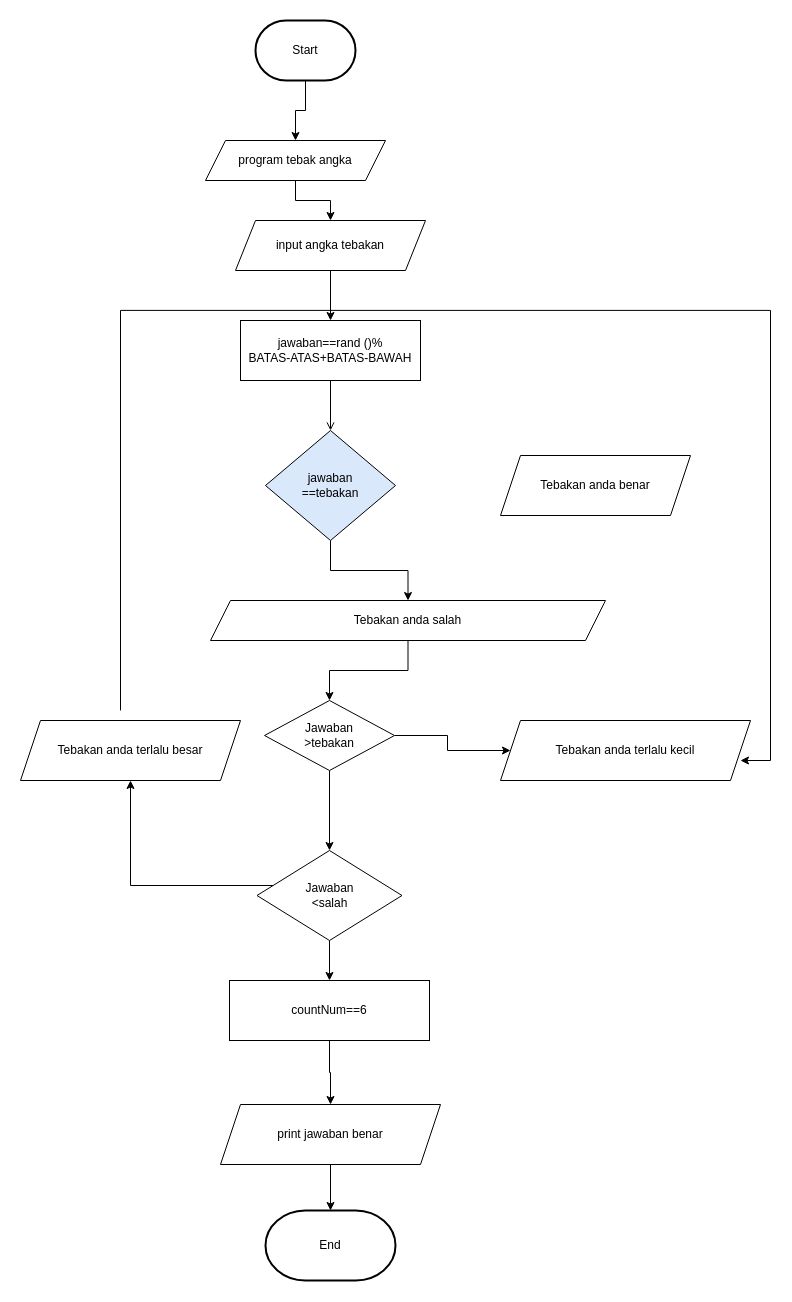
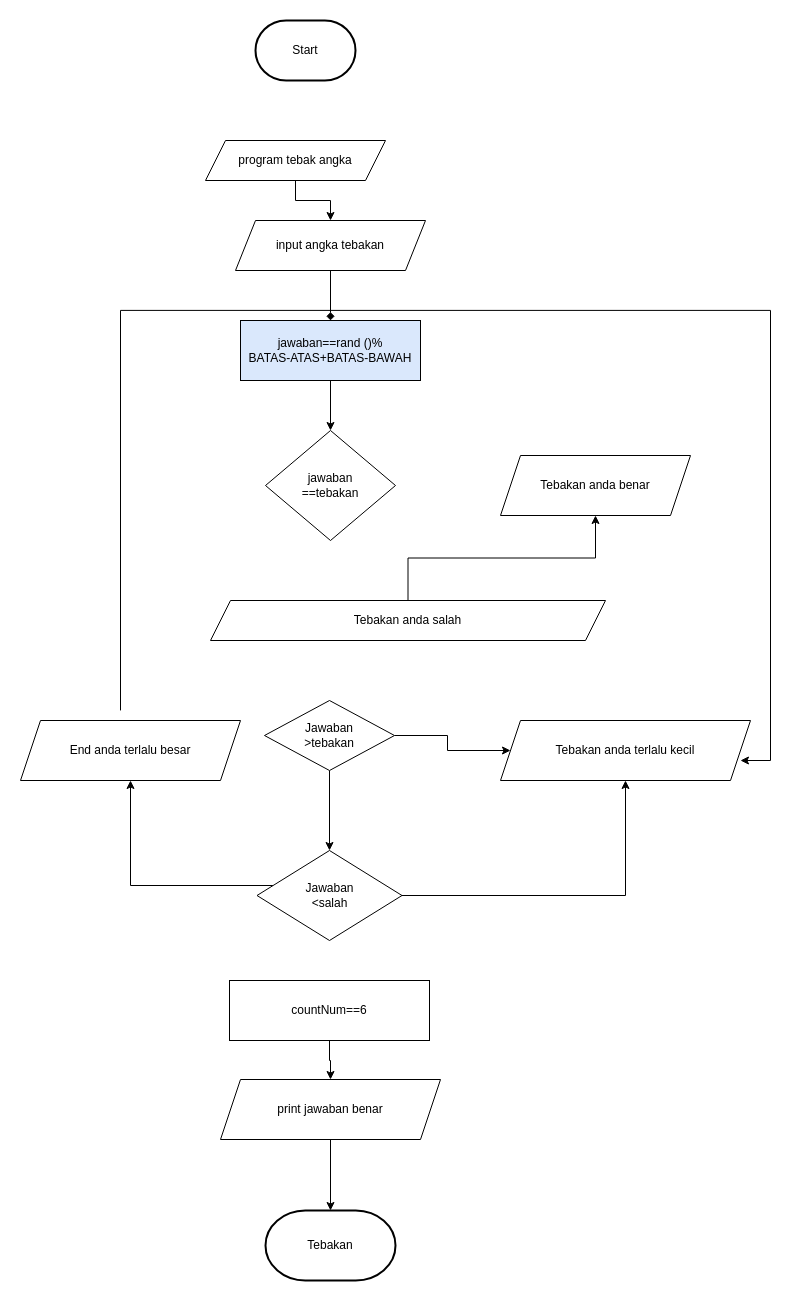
edge "Start" -> "program tebak angka": removed
edge "input angka tebakan" -> "jawaban==rand ()% BATAS-ATAS+BATAS-BAWAH": arrowhead classic -> diamond
node "jawaban==rand ()% BATAS-ATAS+BATAS-BAWAH": fillcolor #ffffff -> #dae8fc
edge "jawaban==rand ()% BATAS-ATAS+BATAS-BAWAH" -> "jawaban ==tebakan": arrowhead open -> classic
node "jawaban ==tebakan": fillcolor #dae8fc -> #ffffff
edge "jawaban ==tebakan" -> "Tebakan anda salah": removed
edge "Tebakan anda salah" -> "Jawaban >tebakan": now "Tebakan anda salah" -> "Tebakan anda benar"
node "Tebakan anda terlalu besar": label "Tebakan anda terlalu besar" -> "End anda terlalu besar"
edge "Jawaban <salah" -> "countNum==6": now "Jawaban <salah" -> "Tebakan anda terlalu kecil"
node "print jawaban benar": moved (331, 1135) -> (331, 1110)
node "End": label "End" -> "Tebakan"
